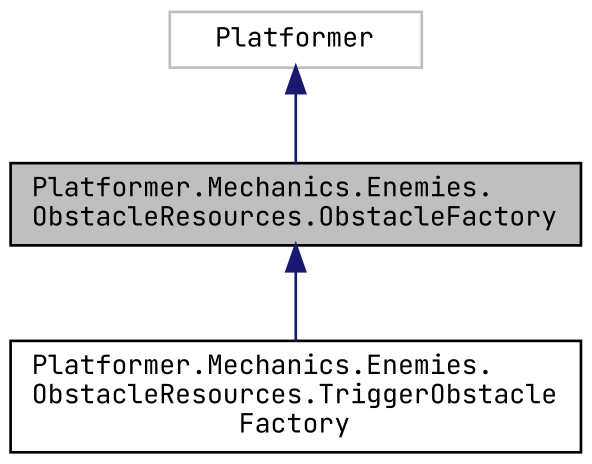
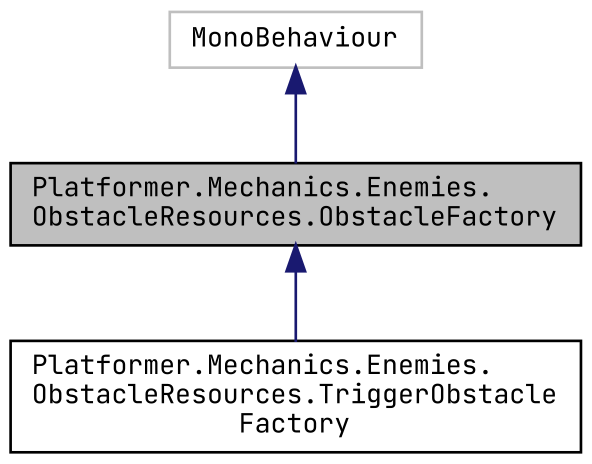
node "Platformer": label "Platformer" -> "MonoBehaviour"
